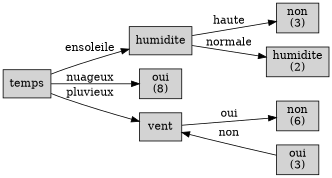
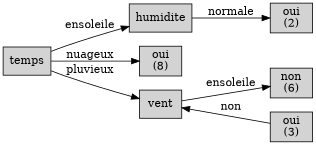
node "non (3)": removed
node "humidite (2)": label "humidite (2)" -> "oui (2)"
edge "vent" -> "non (6)": label "oui" -> "ensoleile"
